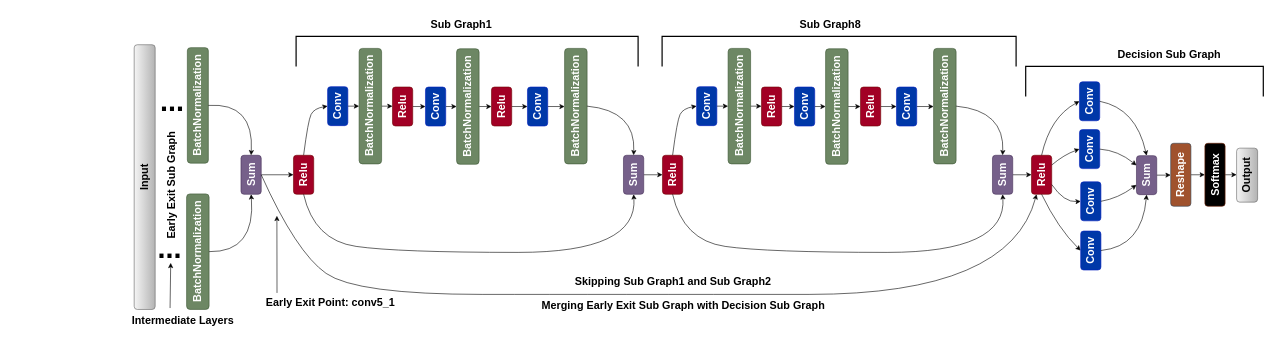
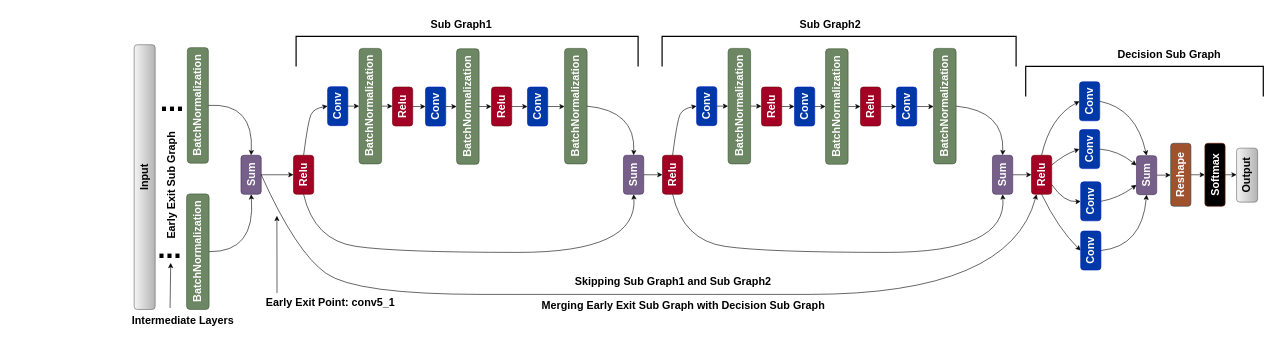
node "Sub Graph8": label "Sub Graph8" -> "Sub Graph2"
